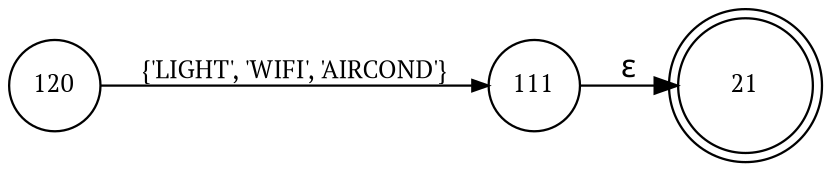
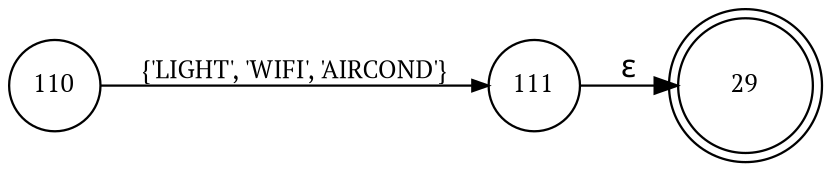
node "120": label "120" -> "110"
node "21": label "21" -> "29"
